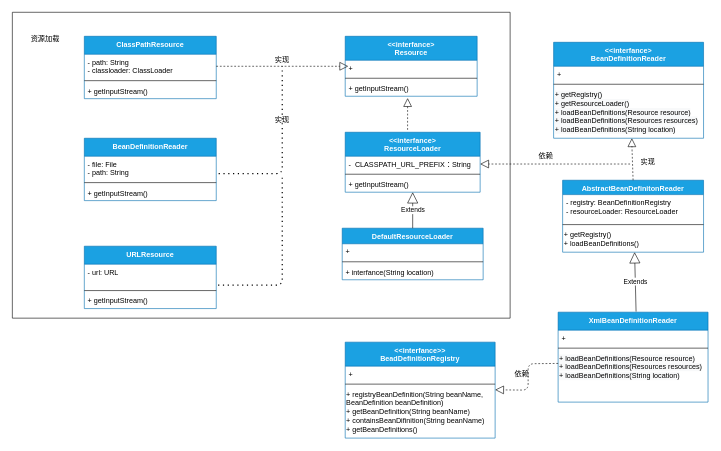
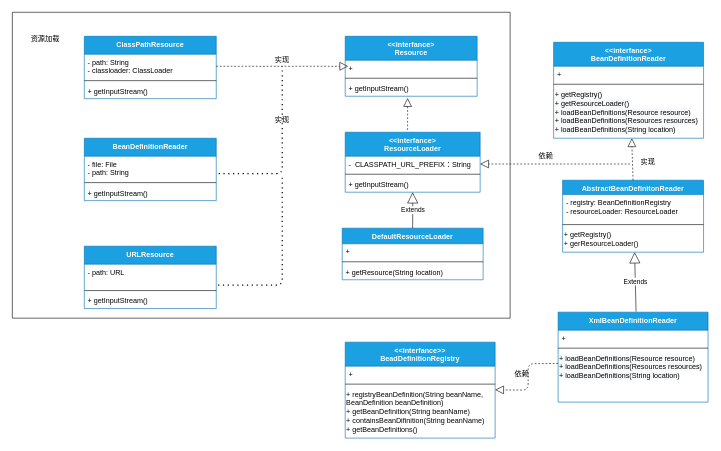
node "+ getRegistry() + loadBeanDefinitions()": label "+ getRegistry() + loadBeanDefinitions()" -> "+ getRegistry() + gerResourceLoader()"
node "- url: URL": label "- url: URL" -> "- path: URL"
node "+ interfance(String location)": label "+ interfance(String location)" -> "+ getResource(String location)"
